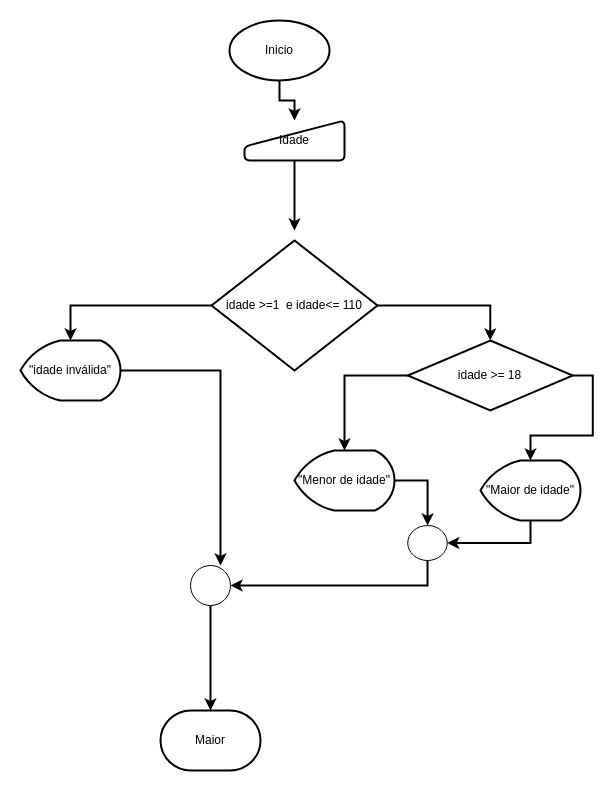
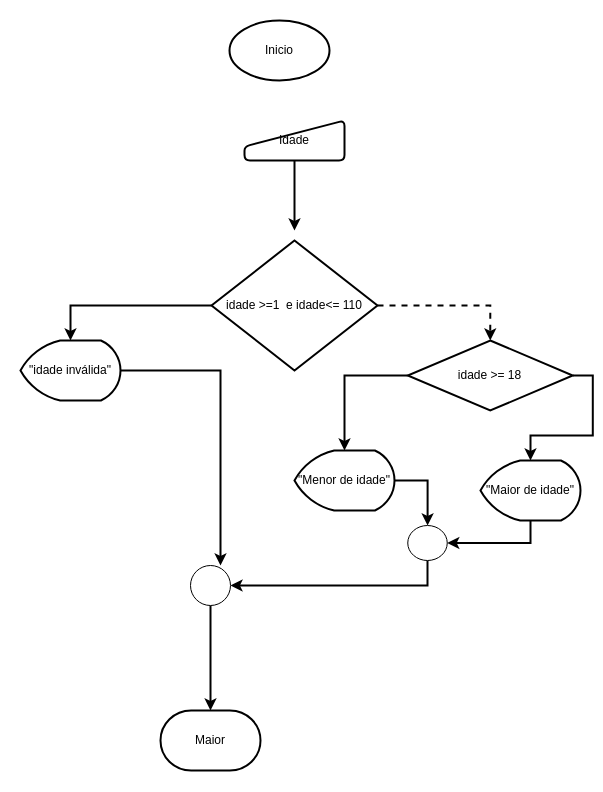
edge "Inicio" -> "Idade": removed
edge "idade >=1 e idade<= 110" -> "idade >= 18": style solid -> dashed
